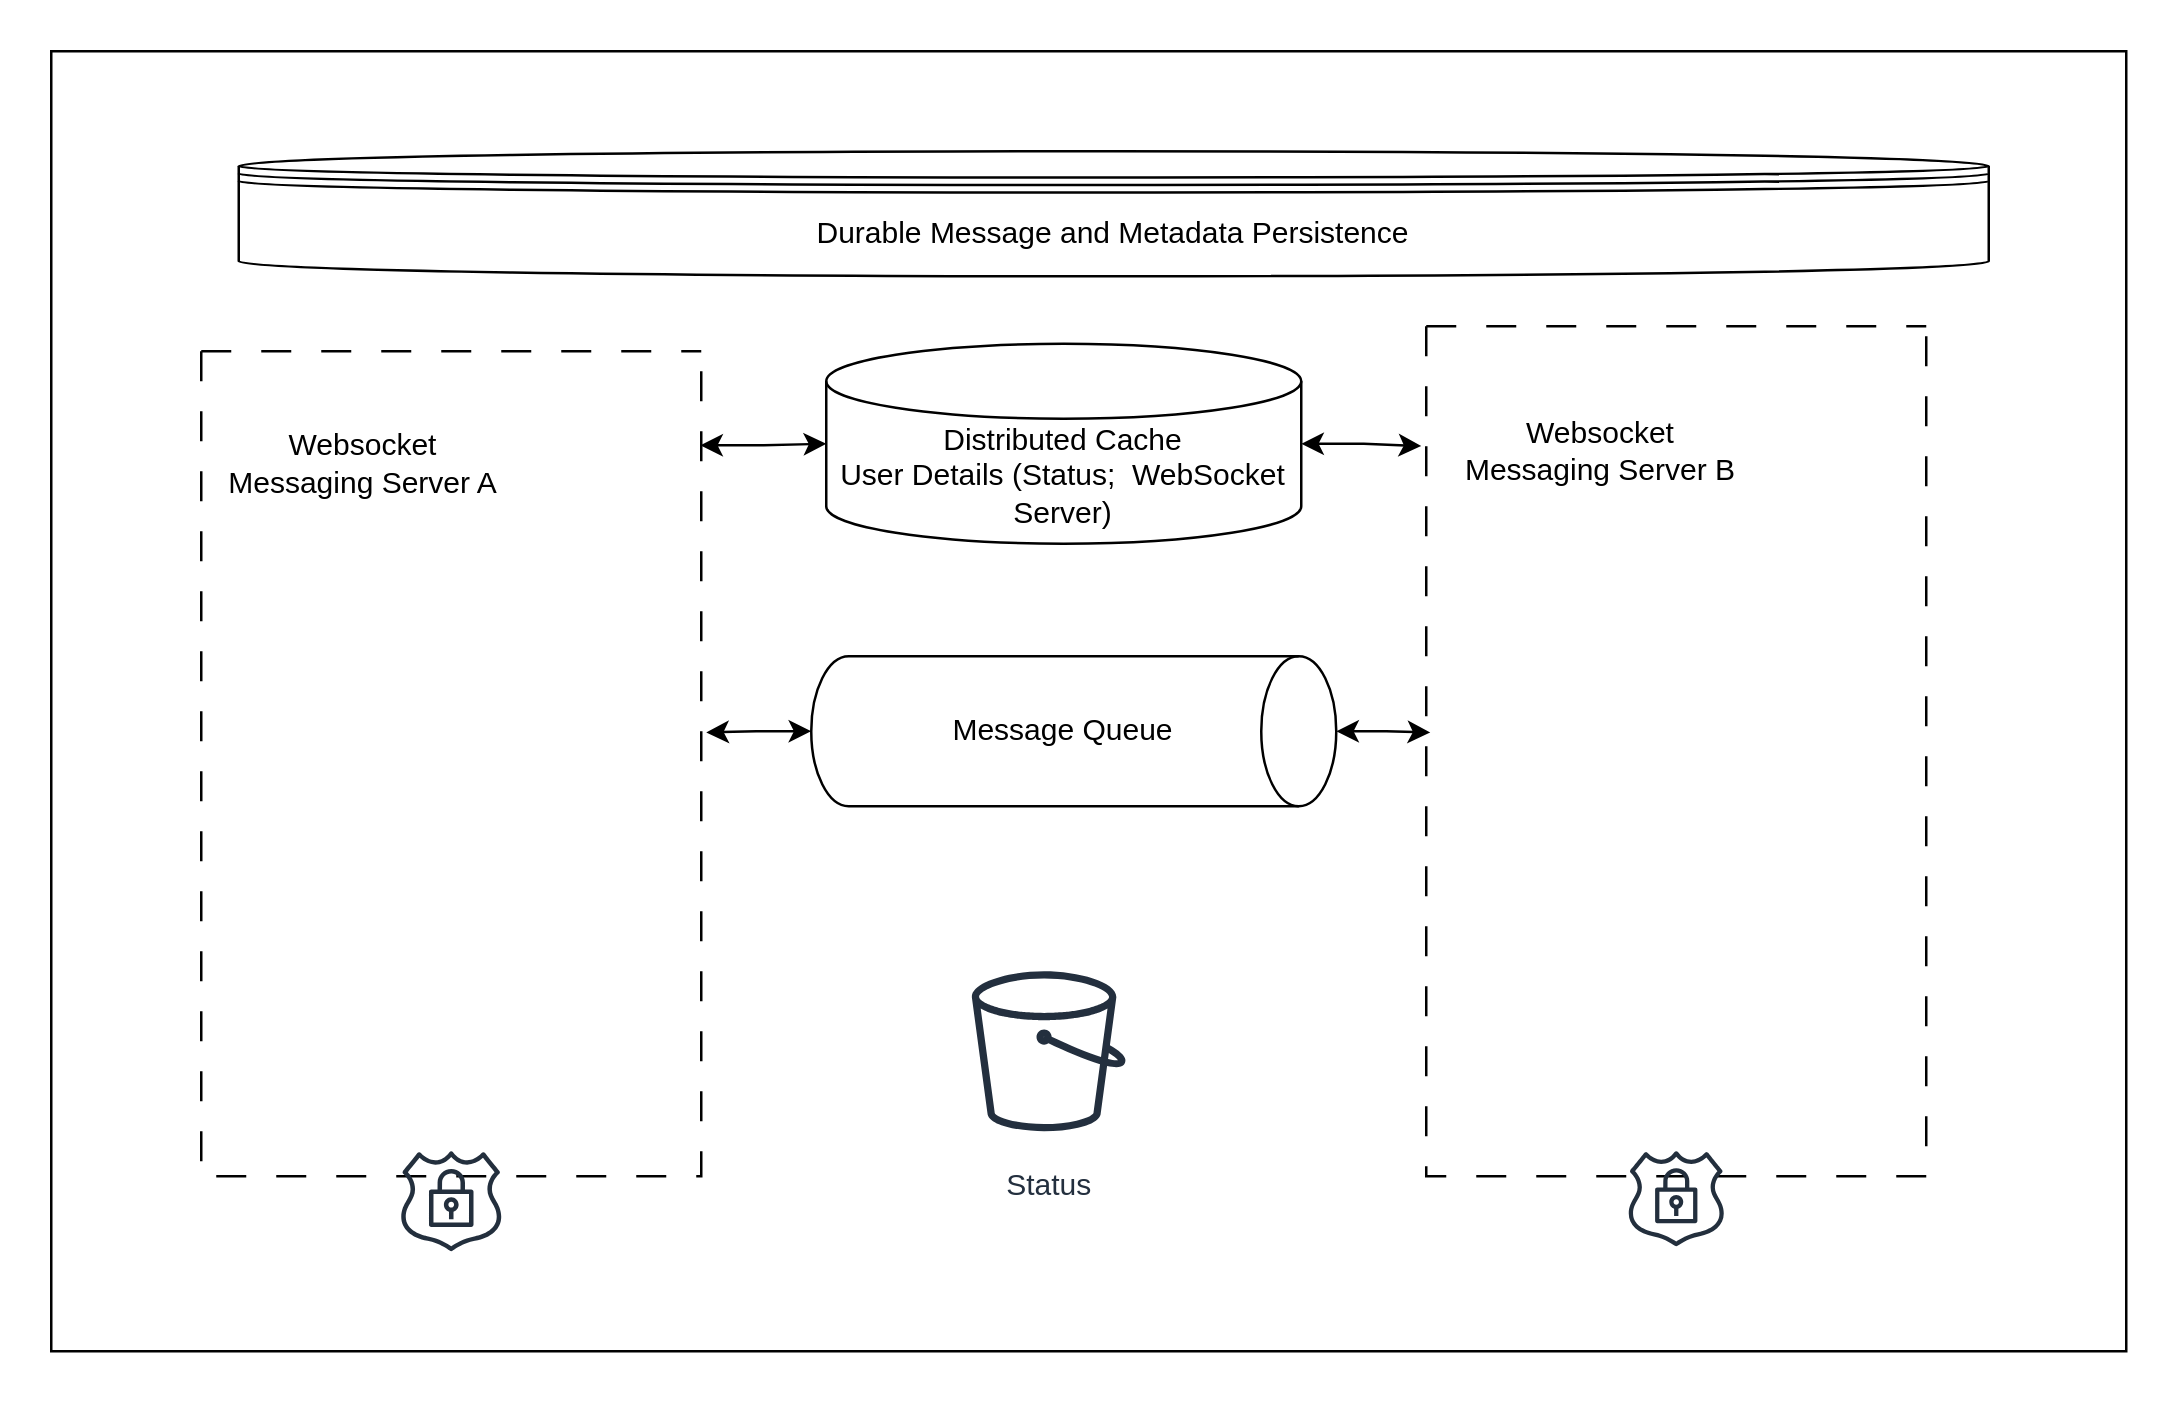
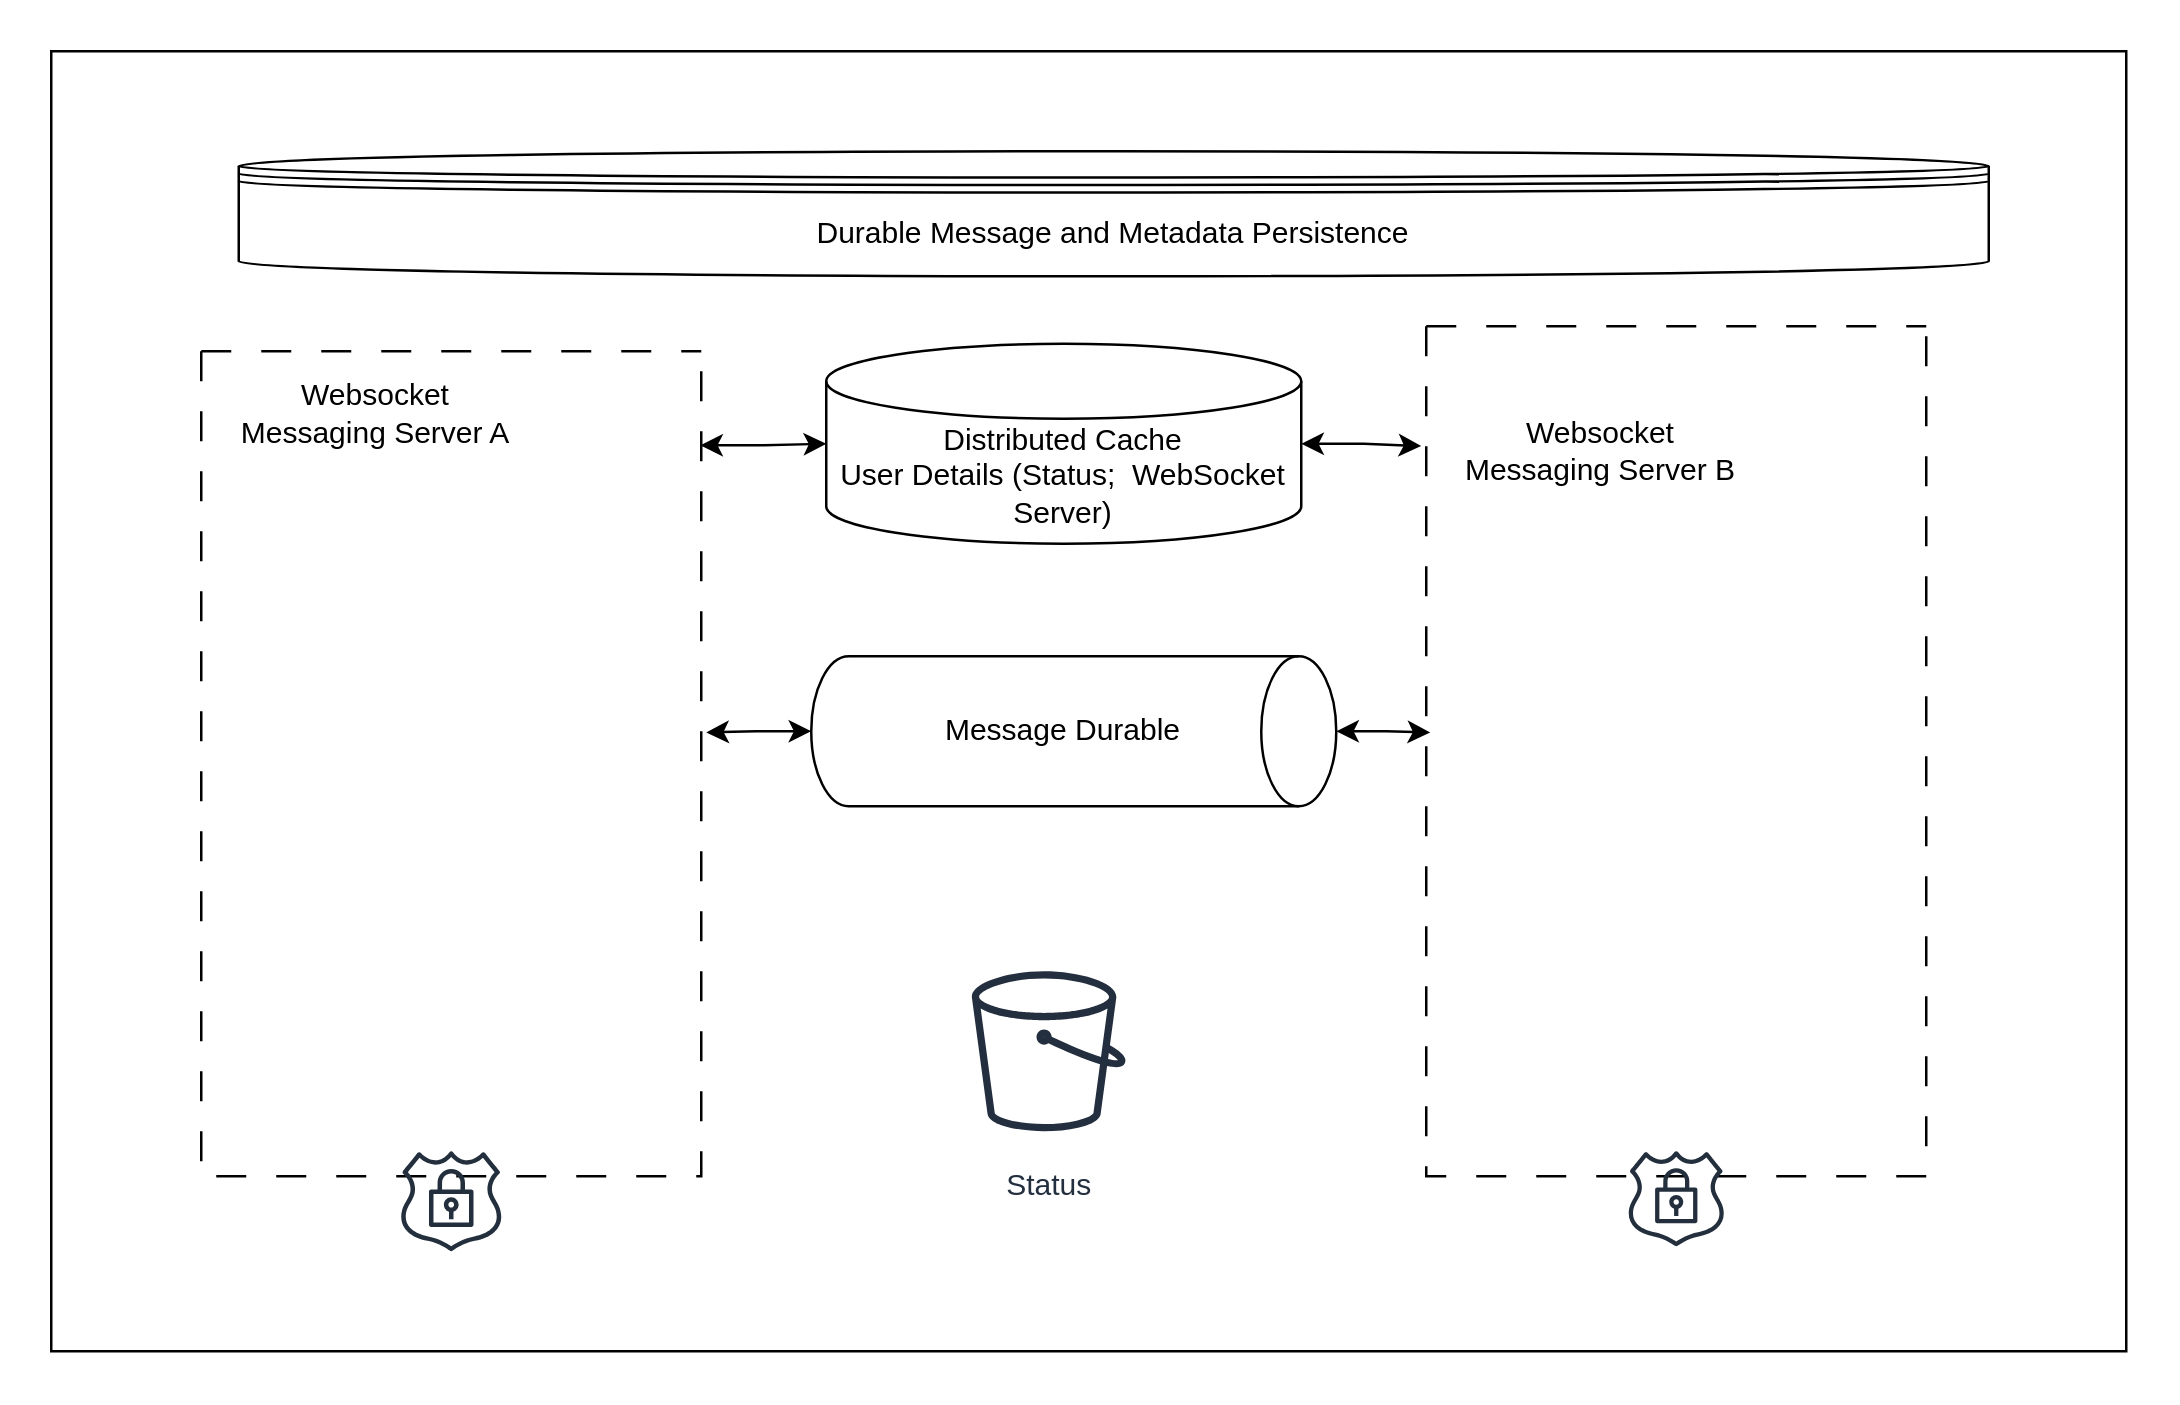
node "Websocket Messaging Server A": moved (364, 464) -> (376, 414)
node "Message Queue": label "Message Queue" -> "Message Durable"
